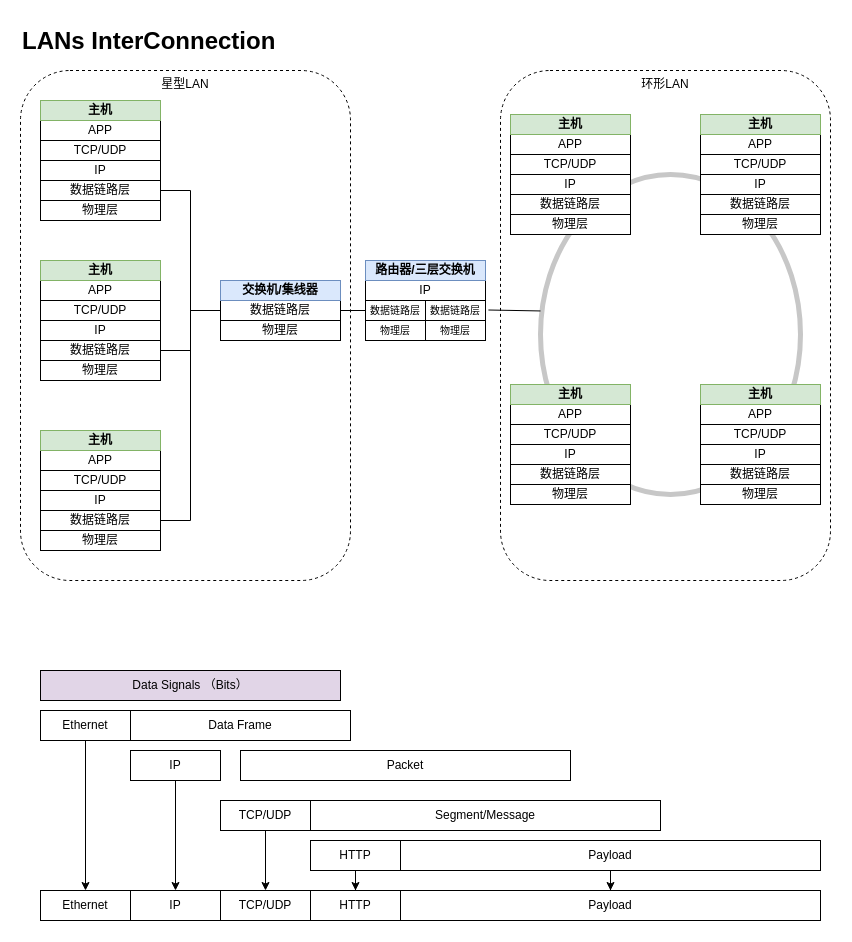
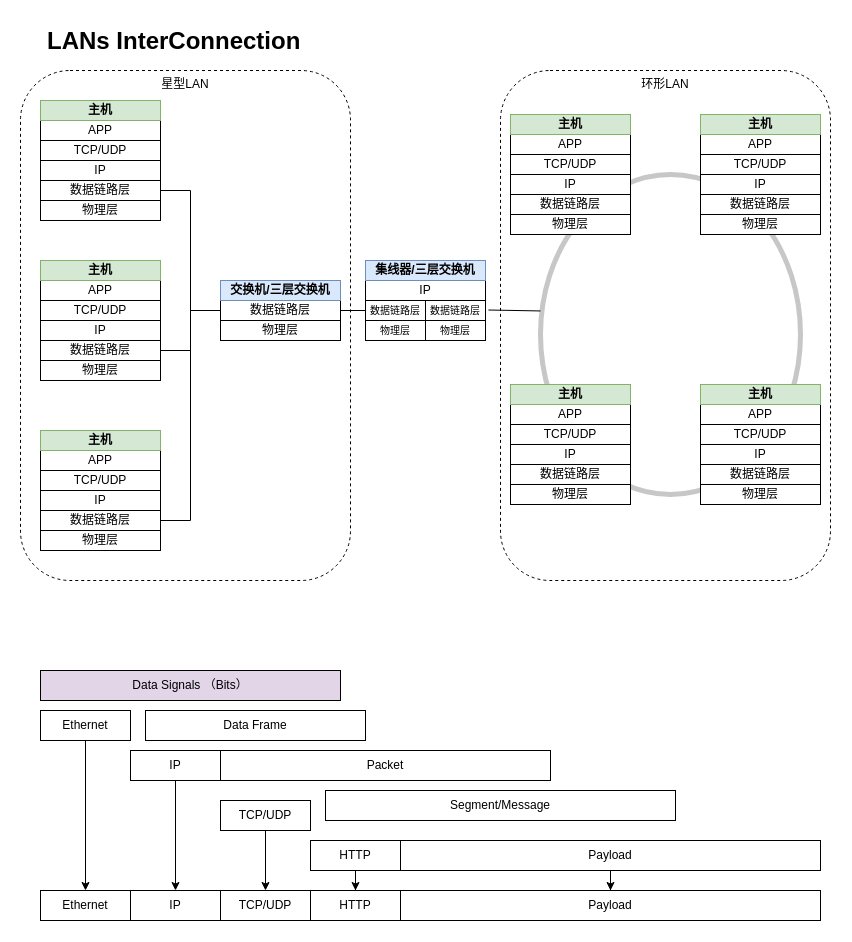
node "LANs InterConnection": moved (251, 41) -> (276, 41)
node "路由器/三层交换机": label "路由器/三层交换机" -> "集线器/三层交换机"
node "交换机/集线器": label "交换机/集线器" -> "交换机/三层交换机"
node "Data Frame": moved (241, 726) -> (256, 726)
node "Packet": moved (406, 766) -> (386, 766)
node "Segment/Message": moved (486, 816) -> (501, 806)
